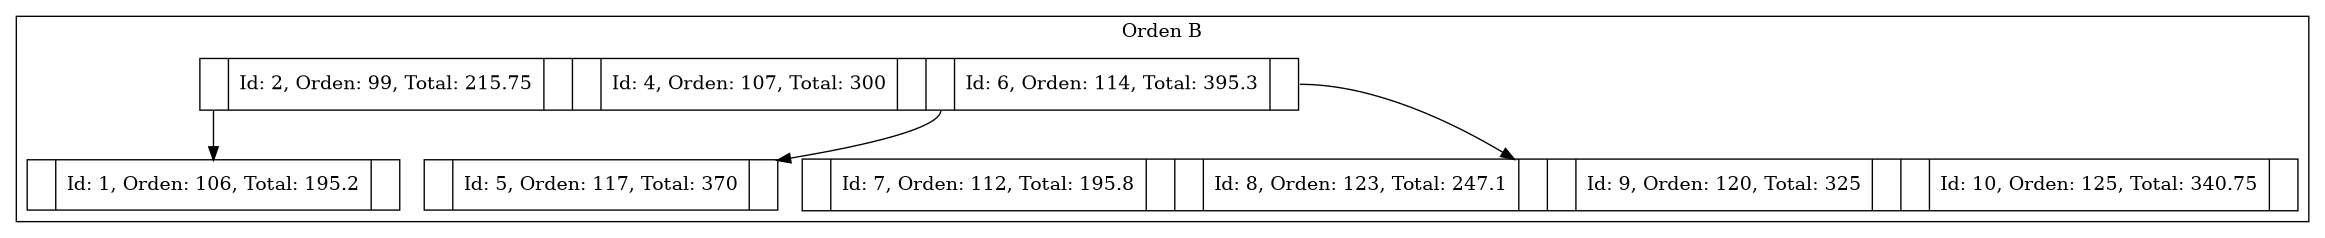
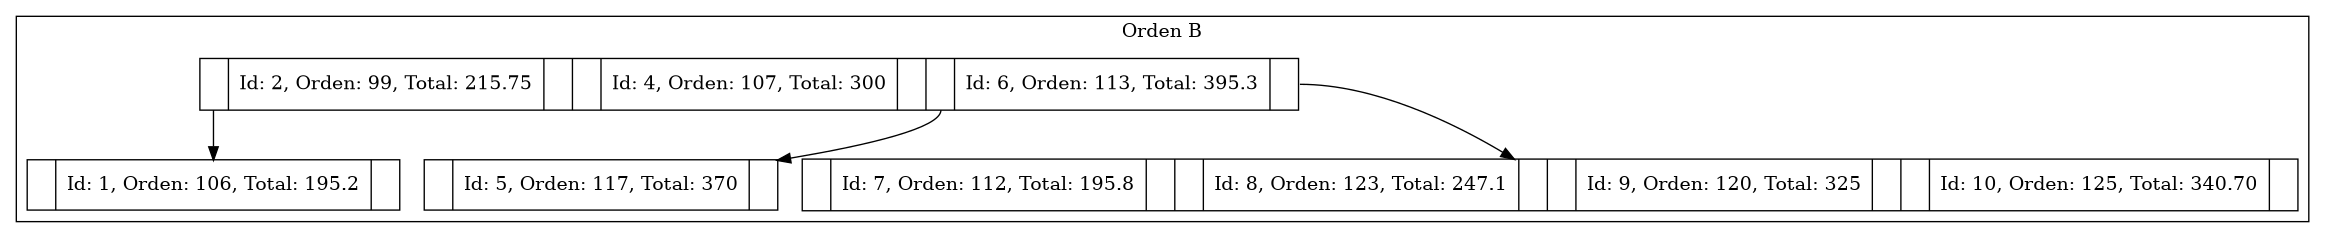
node "Id: 2, Orden: 99, Total: 215.75": text "Id: 6, Orden: 114, Total: 395.3" -> "Id: 6, Orden: 113, Total: 395.3"
node "Id: 7, Orden: 112, Total: 195.8": text "Id: 10, Orden: 125, Total: 340.75" -> "Id: 10, Orden: 125, Total: 340.70"
